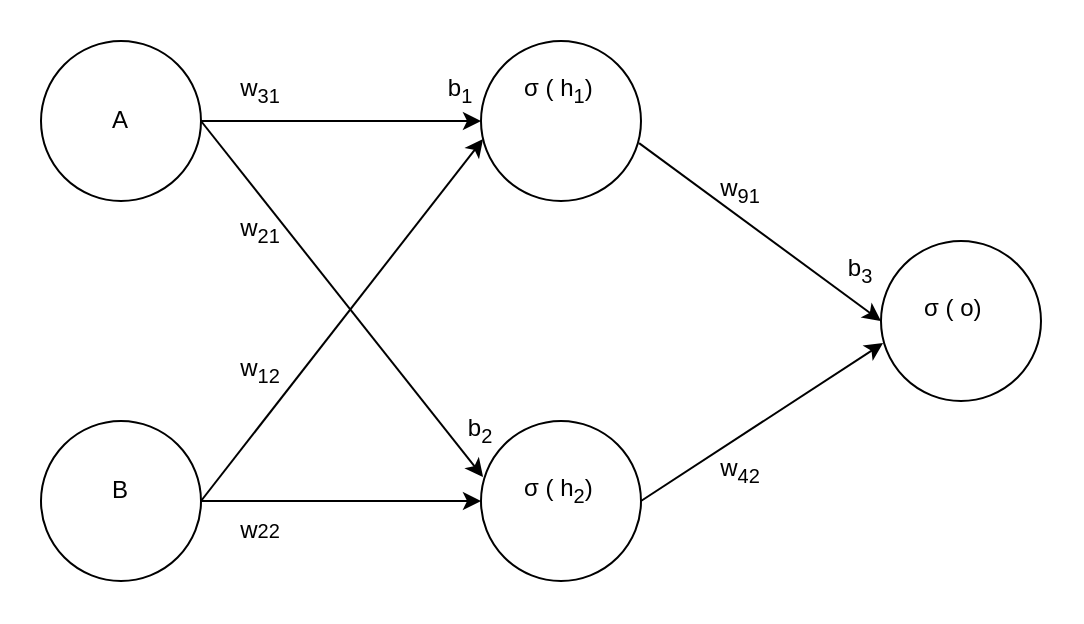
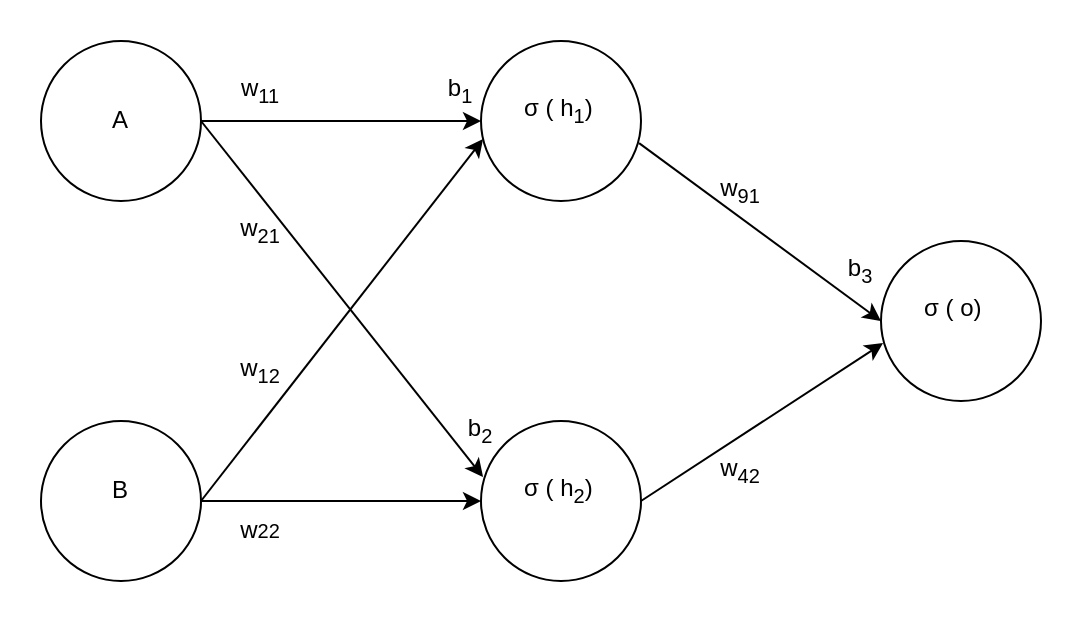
node "w31": label "w31" -> "w11"
node "σ ( h1)": moved (561, 101) -> (561, 121)
